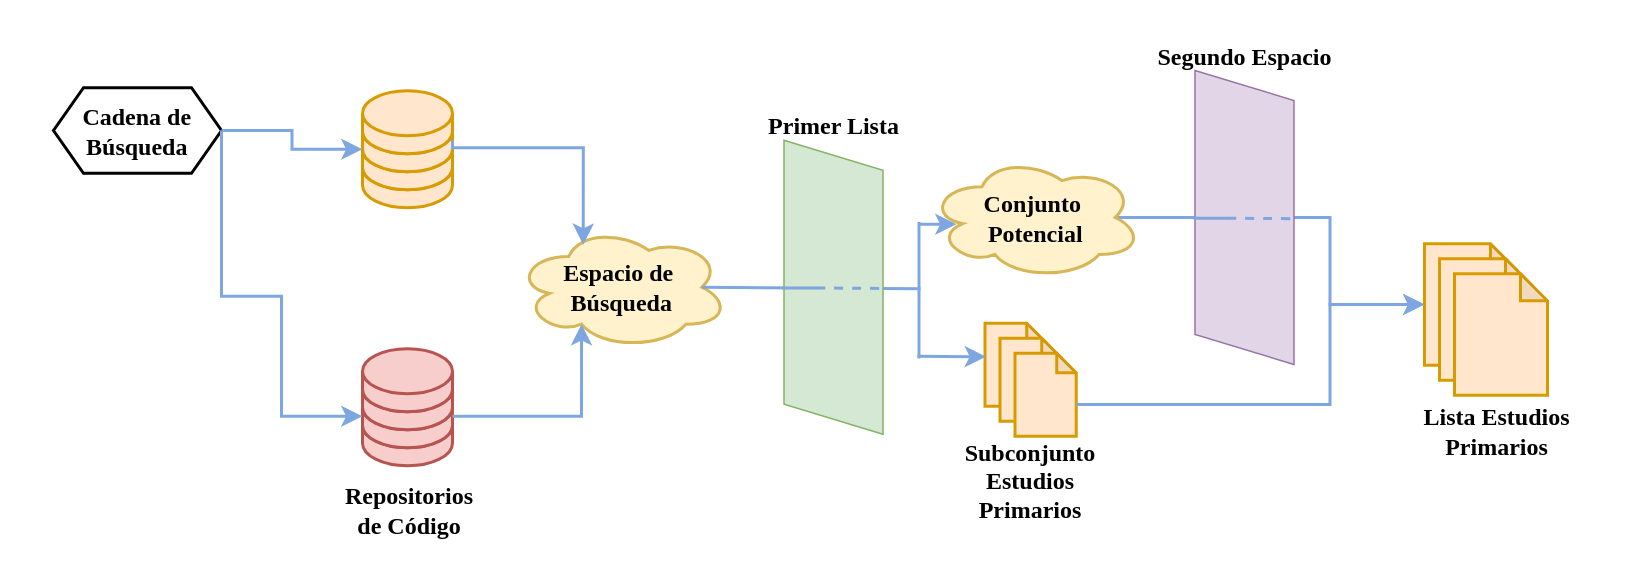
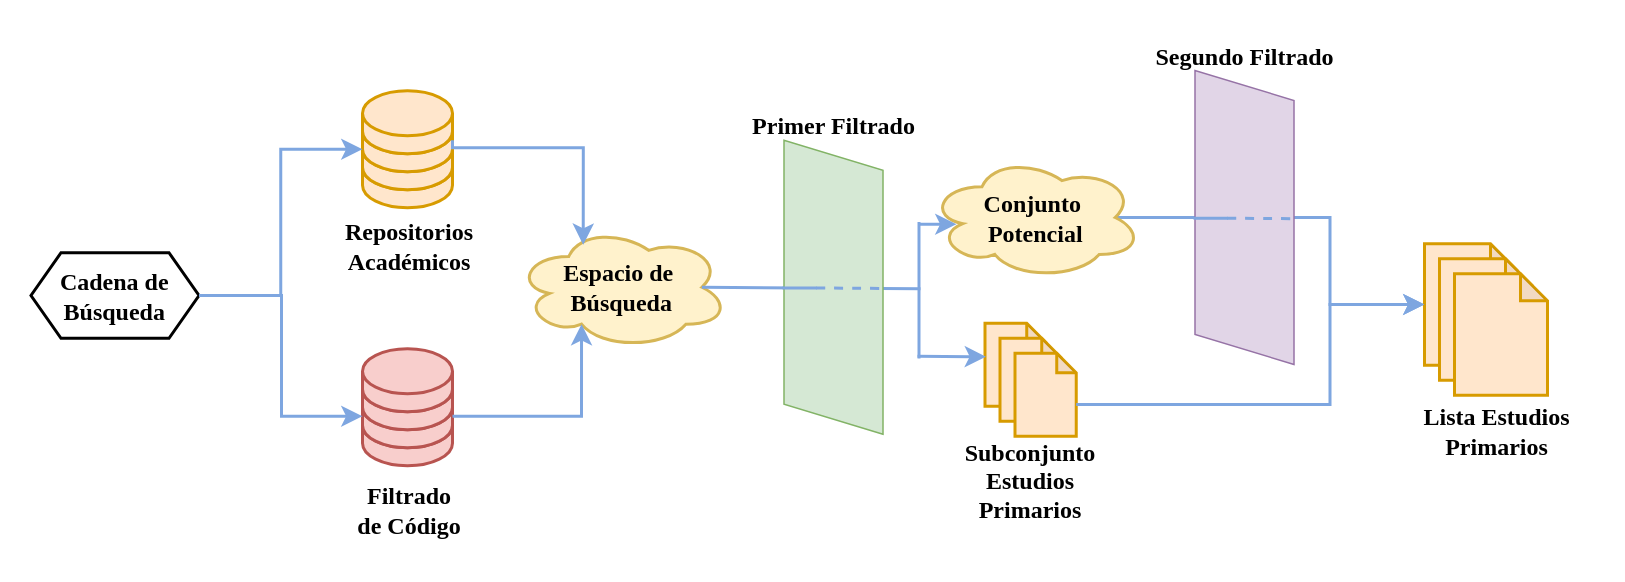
node "Segundo Espacio": label "Segundo Espacio" -> "Segundo Filtrado"
node "Primer Lista": label "Primer Lista" -> "Primer Filtrado"
node "Cadena de Búsqueda": moved (137, 131) -> (115, 296)
node "Repositorios Académicos": added
node "Repositorios de Código": label "Repositorios de Código" -> "Filtrado de Código"
